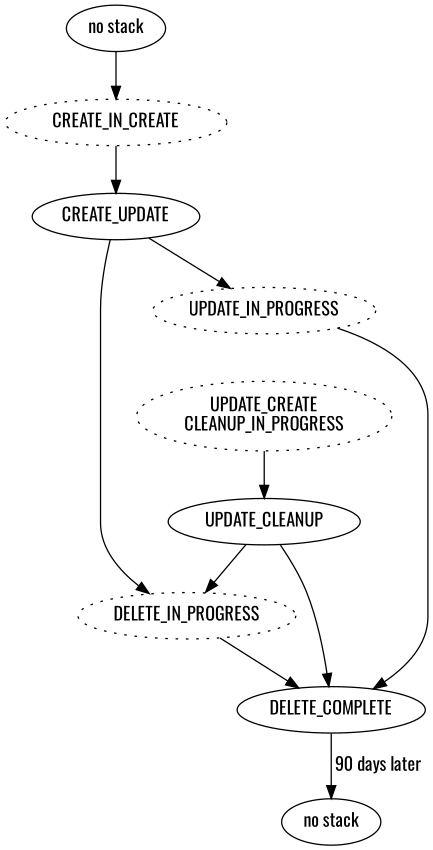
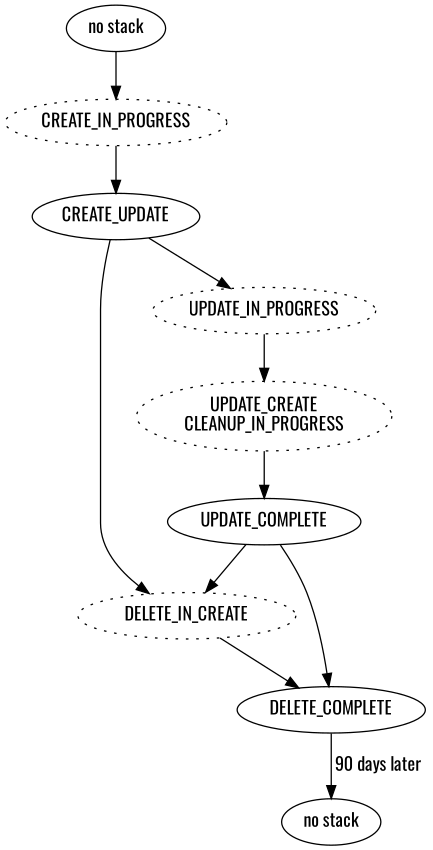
node "CREATE_IN_CREATE": label "CREATE_IN_CREATE" -> "CREATE_IN_PROGRESS"
edge "UPDATE_IN_PROGRESS" -> "DELETE_COMPLETE": now "UPDATE_IN_PROGRESS" -> "UPDATE_CREATE CLEANUP_IN_PROGRESS"
node "UPDATE_CLEANUP": label "UPDATE_CLEANUP" -> "UPDATE_COMPLETE"
node "DELETE_IN_PROGRESS": label "DELETE_IN_PROGRESS" -> "DELETE_IN_CREATE"
